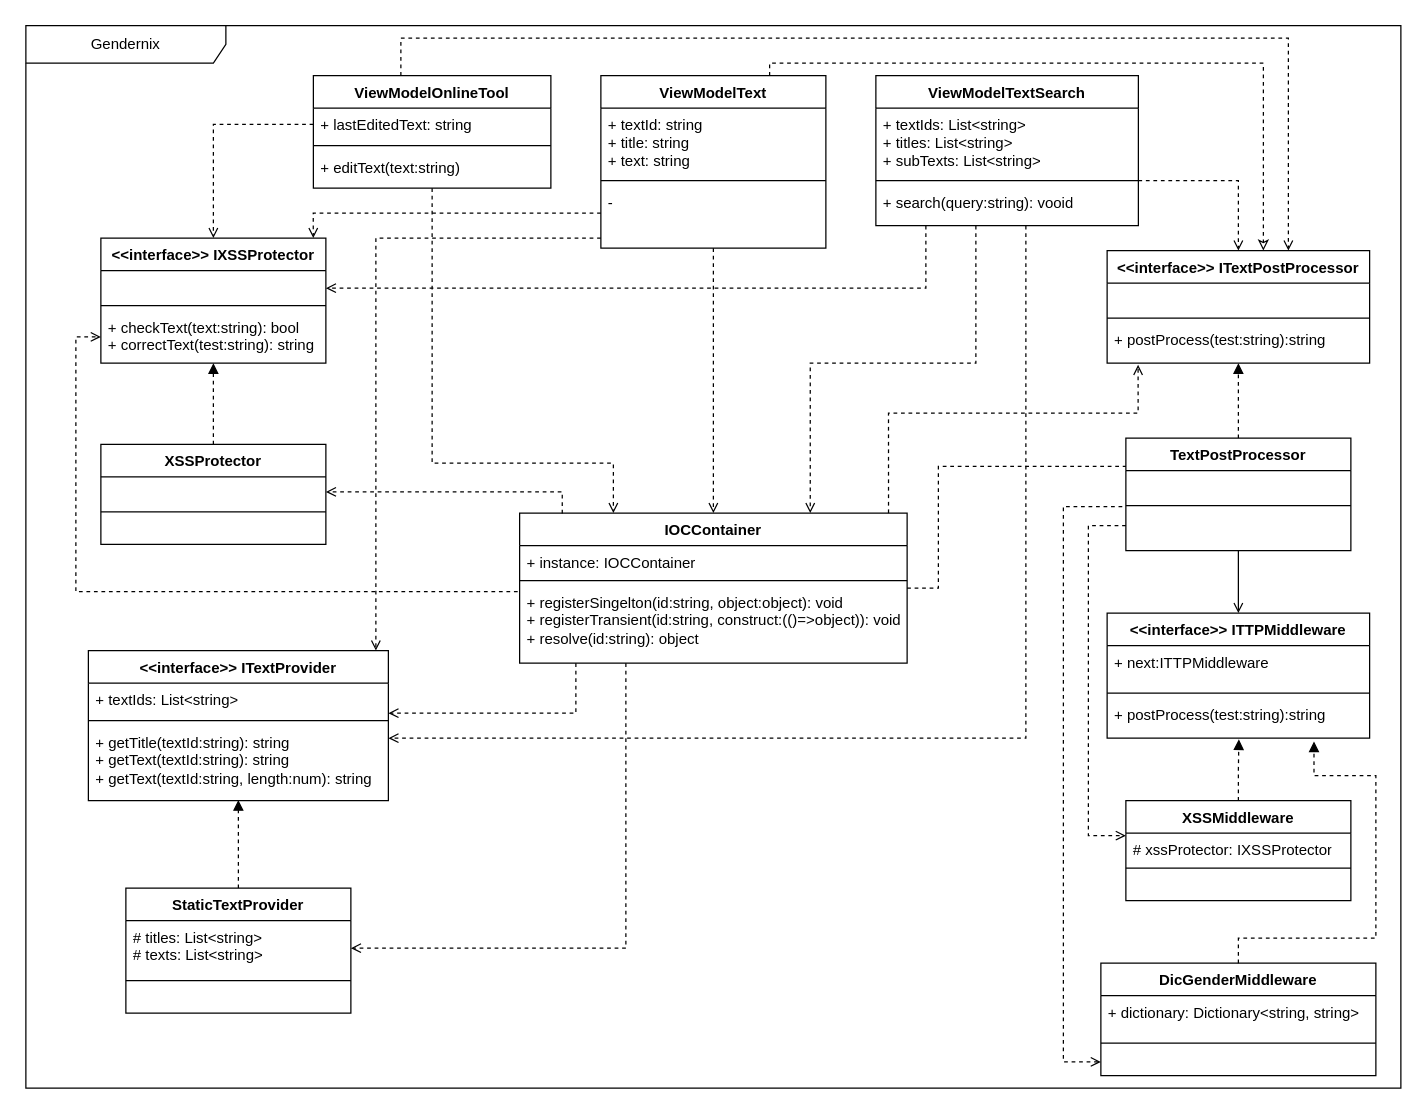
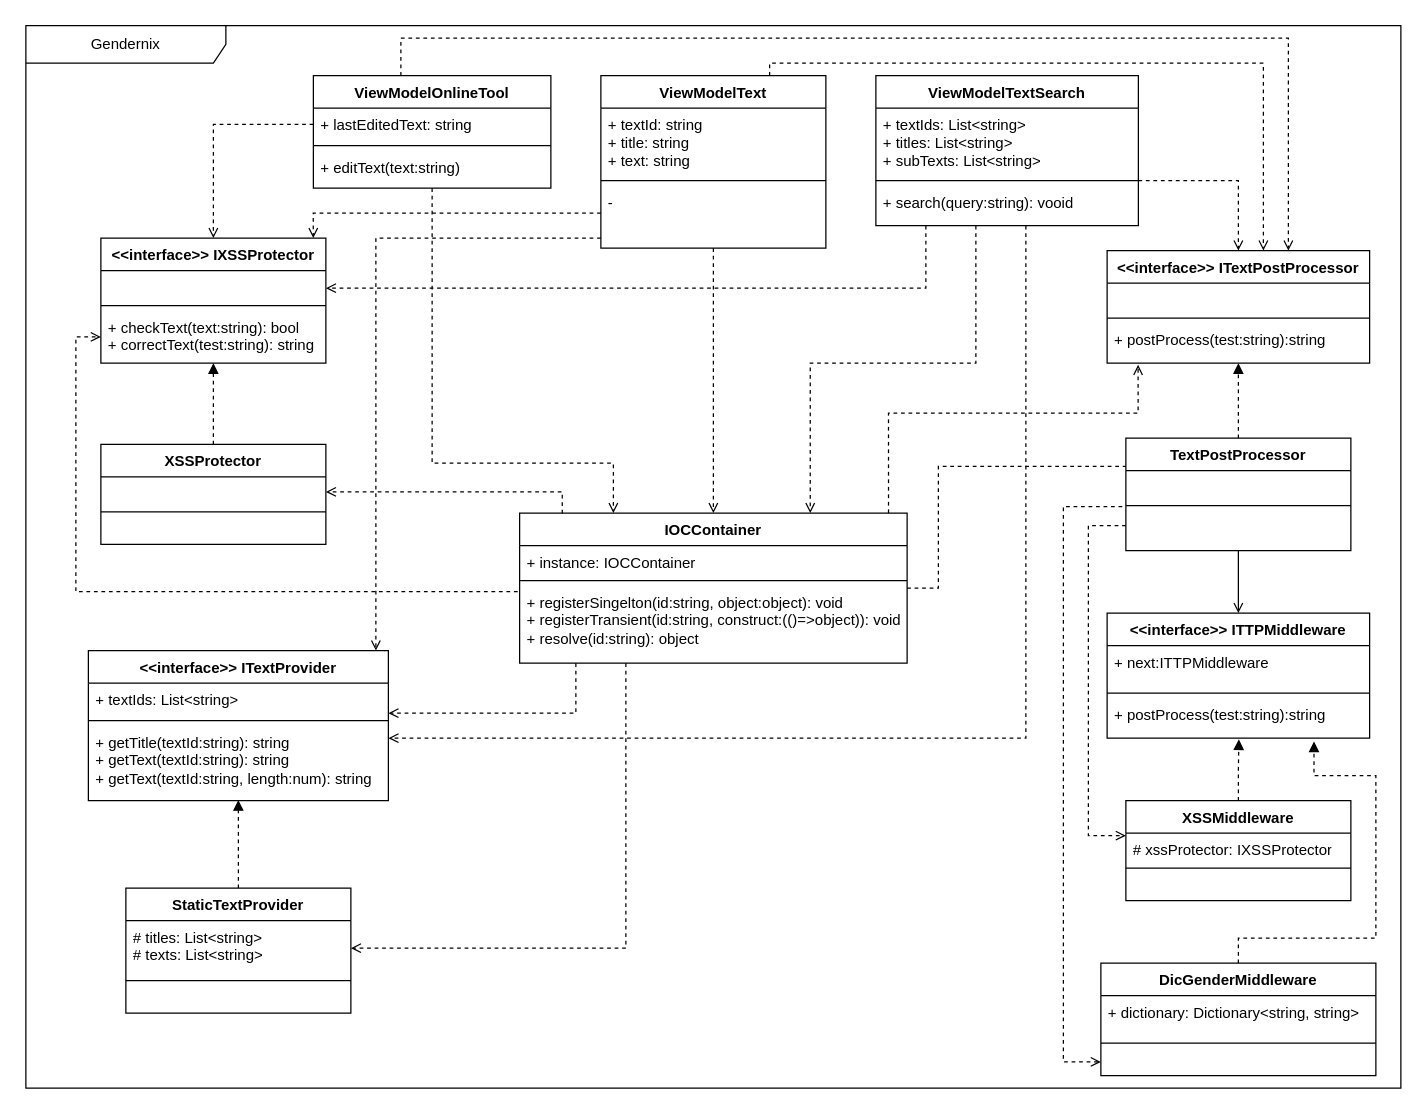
edge "ViewModelText" -> "<<interface>> ITextPostProcessor": arrowhead classic -> open
